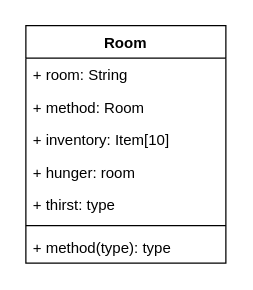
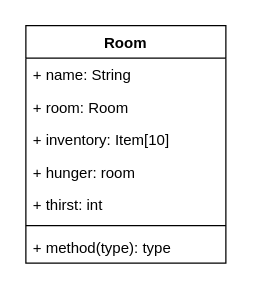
node "+ room: String": label "+ room: String" -> "+ name: String"
node "+ method: Room": label "+ method: Room" -> "+ room: Room"
node "+ thirst: type": label "+ thirst: type" -> "+ thirst: int"
